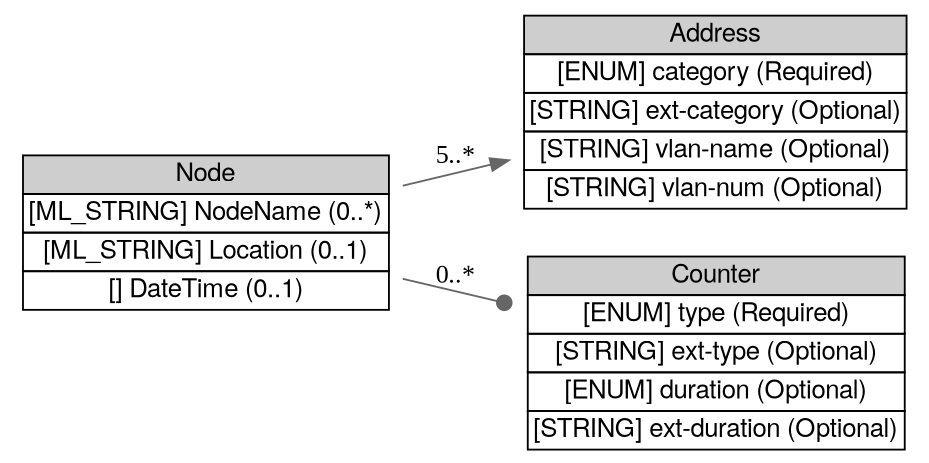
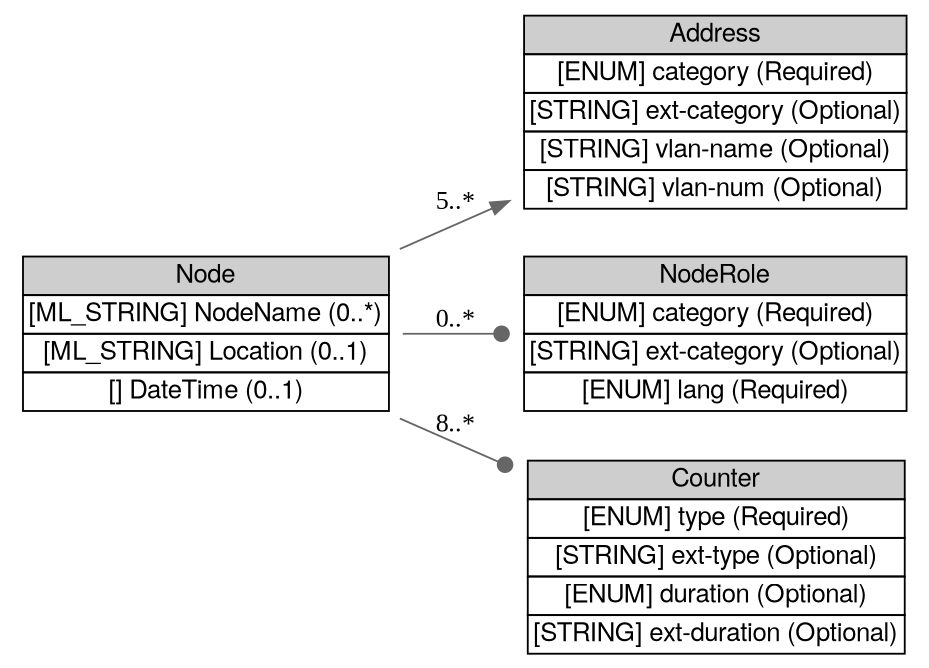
edge "Node" -> "Counter": label "0..*" -> "8..*"
node "NodeRole": added
